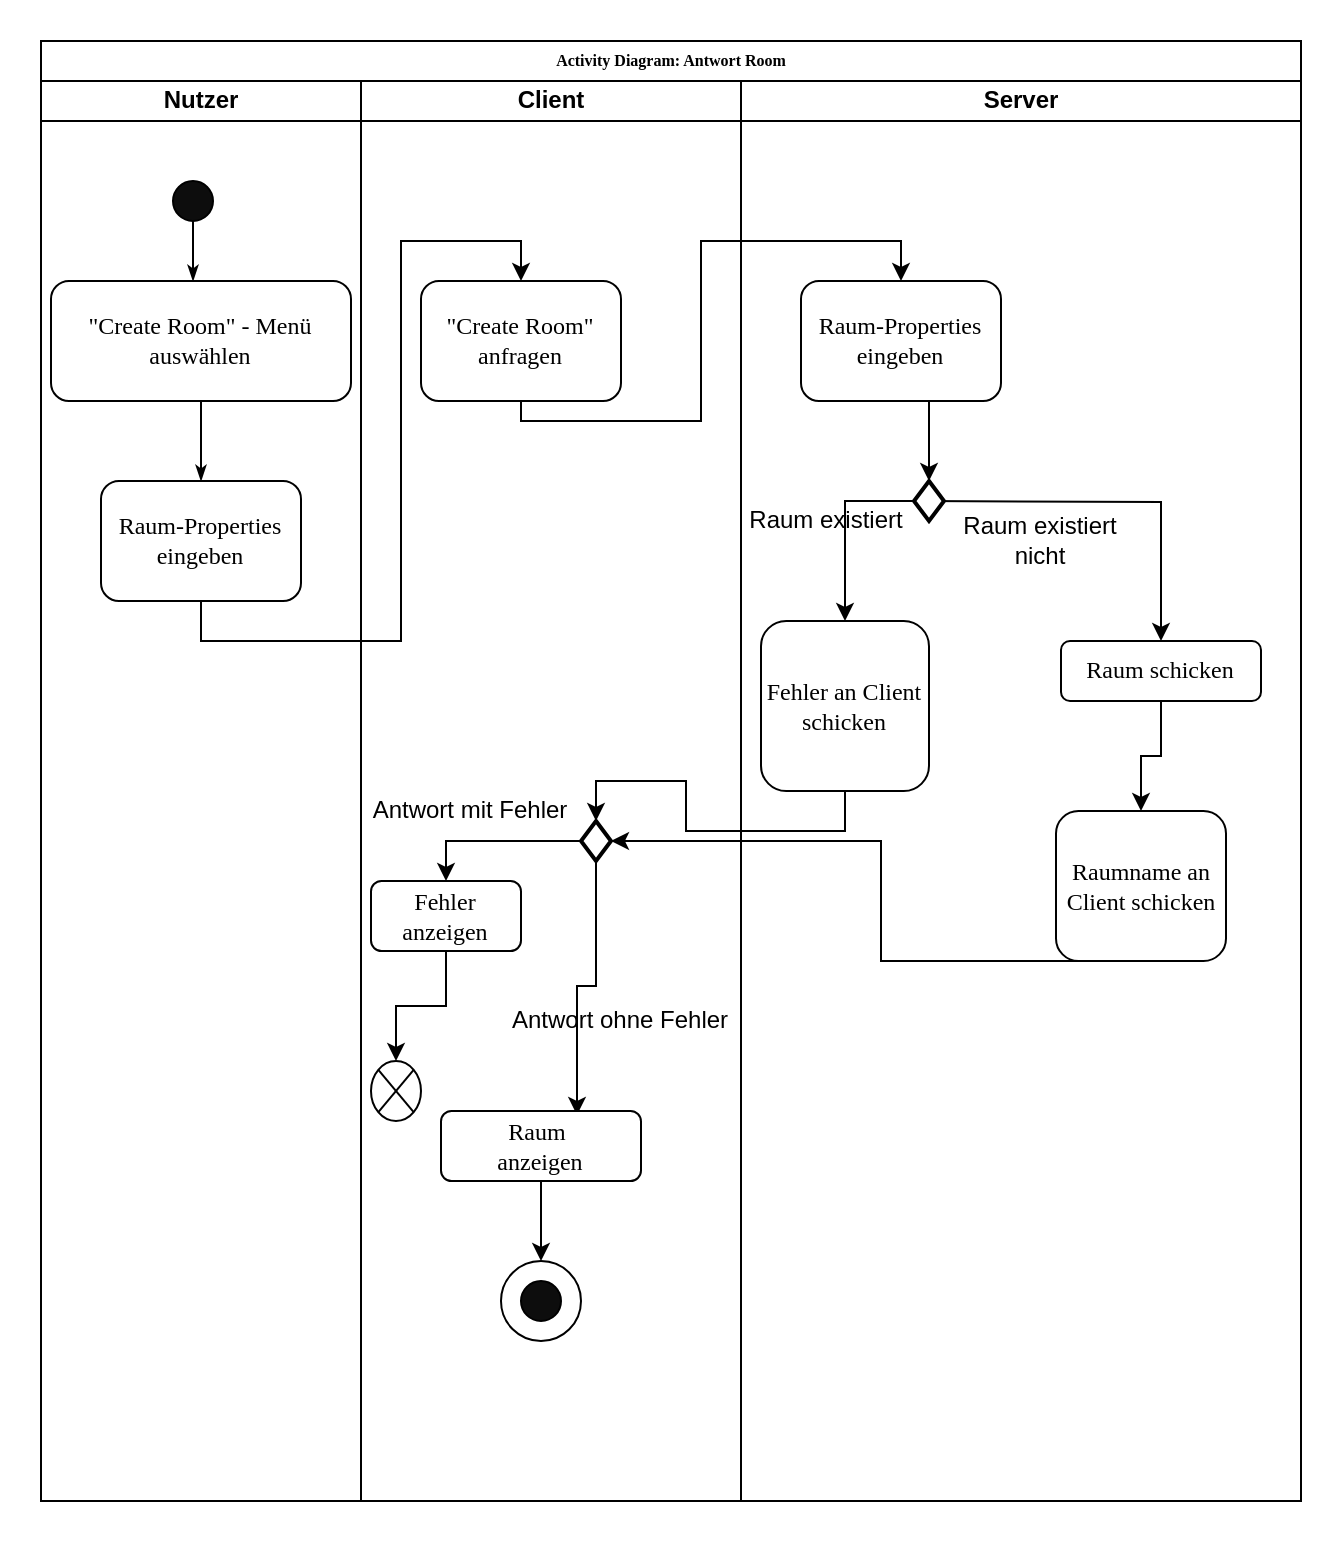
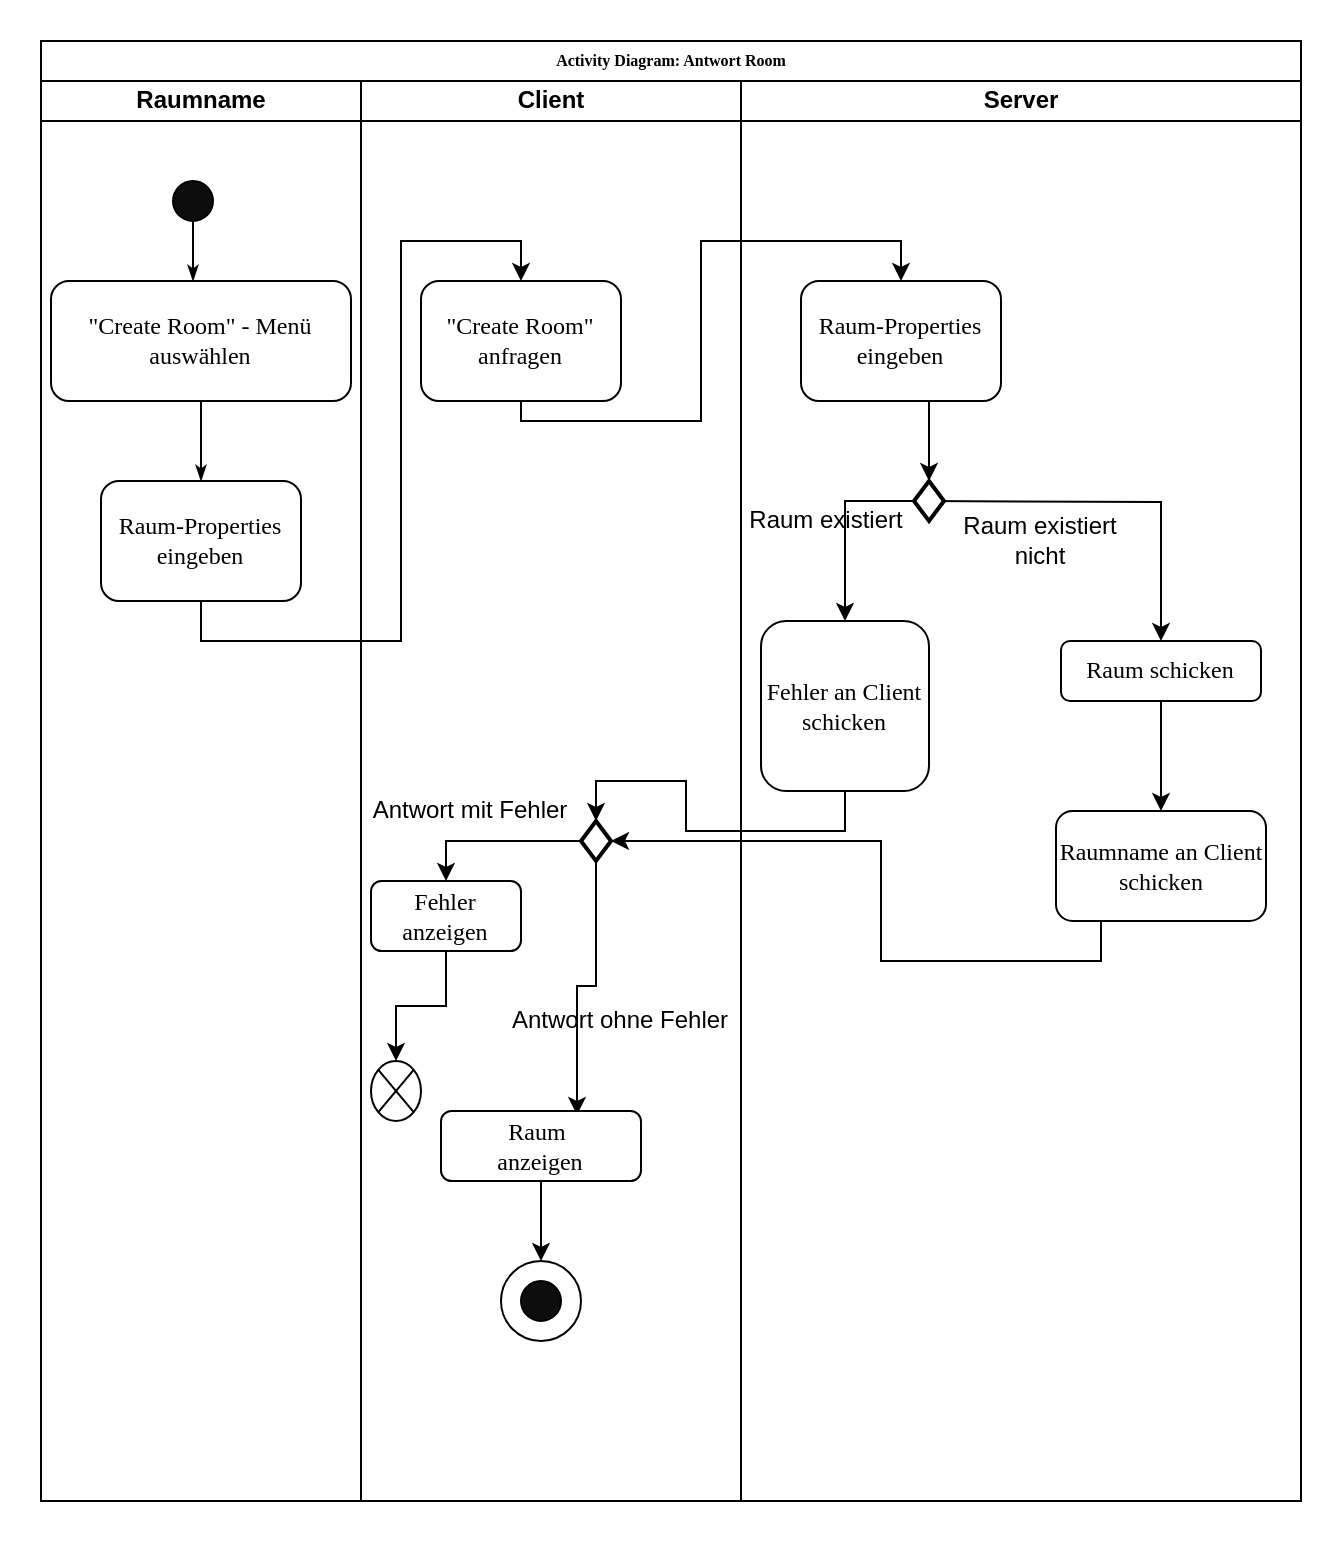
node "Nutzer": label "Nutzer" -> "Raumname"
node "Raumname an Client schicken": size 170x150 -> 210x110
